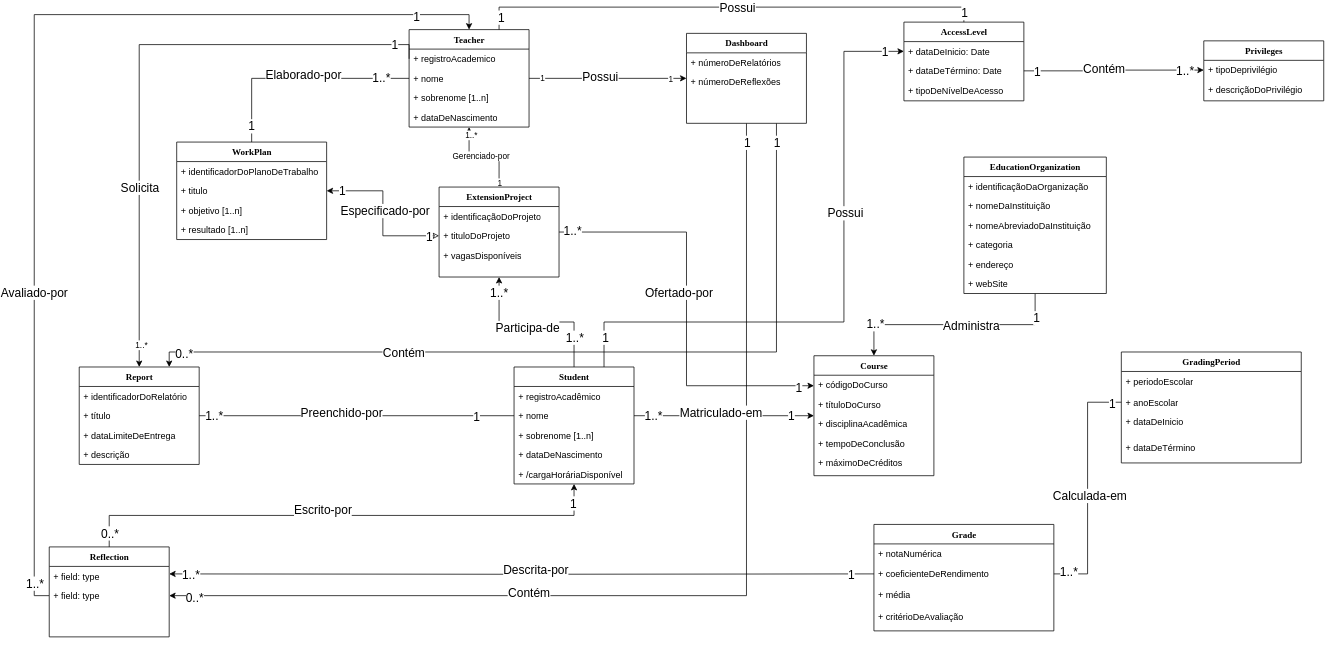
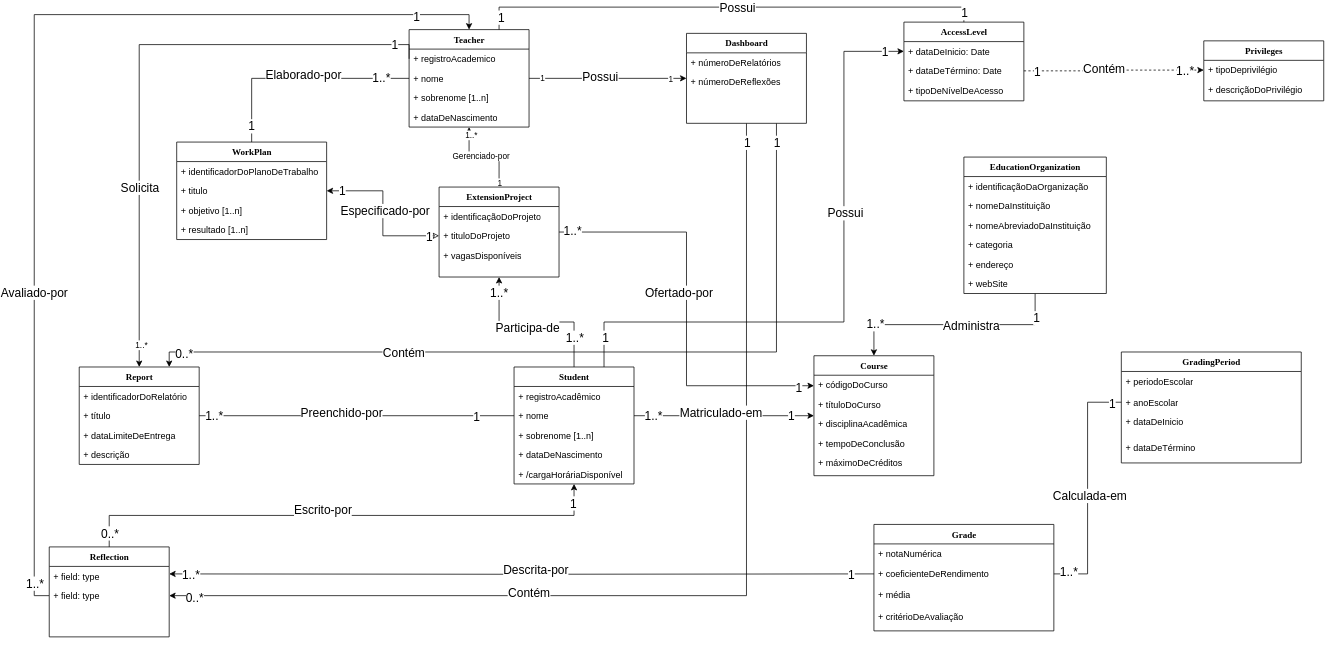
edge "+ dataDeTérmino: Date" -> "+ tipoDeprivilégio": style solid -> dashed
